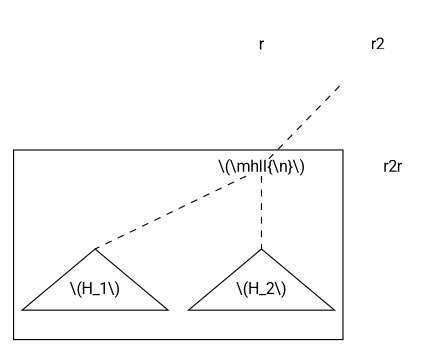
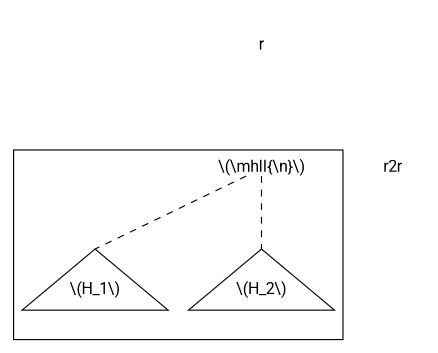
node "r2": removed
